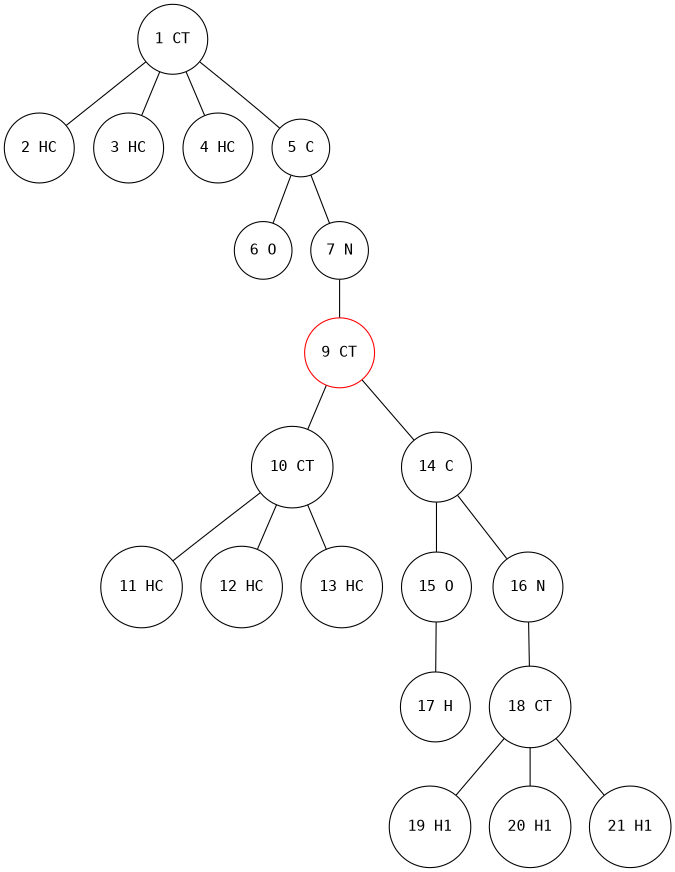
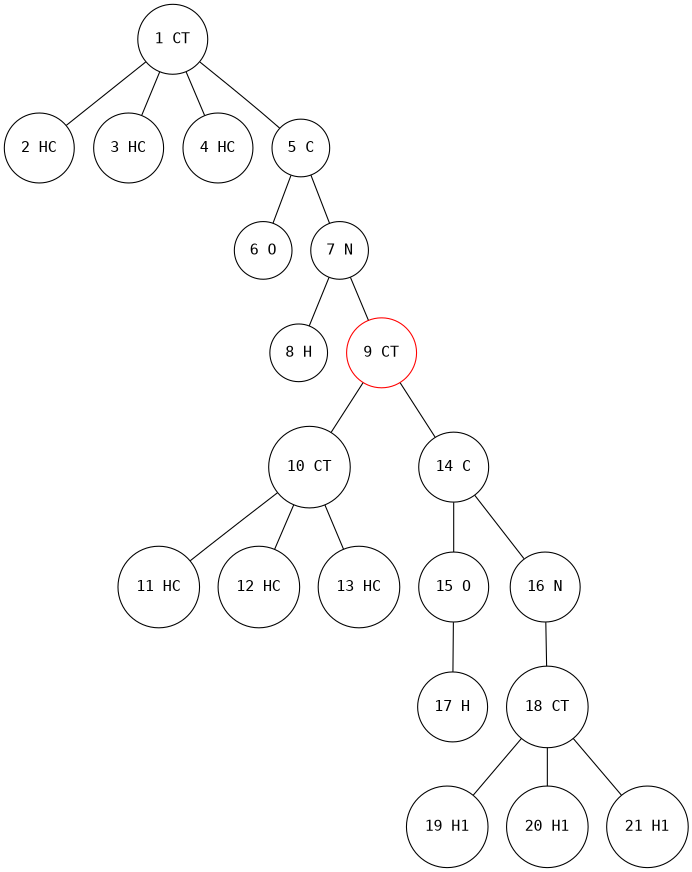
node "8 H": added
